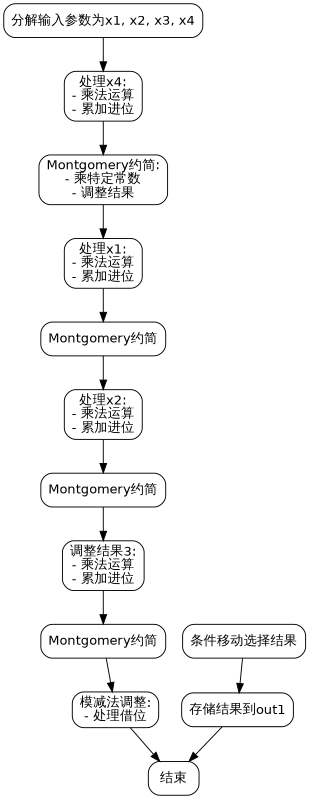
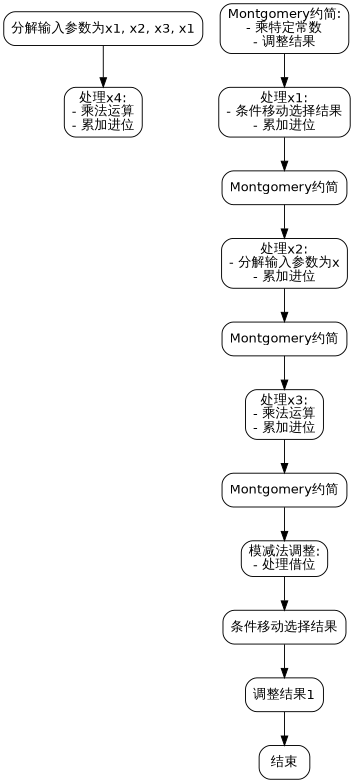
node "分解输入参数为x1, x2, x3, x4": label "分解输入参数为x1, x2, x3, x4" -> "分解输入参数为x1, x2, x3, x1"
edge "处理x4: - 乘法运算 - 累加进位" -> "Montgomery约简: - 乘特定常数 - 调整结果": removed
node "处理x1: - 乘法运算 - 累加进位": label "处理x1: - 乘法运算 - 累加进位" -> "处理x1: - 条件移动选择结果 - 累加进位"
node "处理x2: - 乘法运算 - 累加进位": label "处理x2: - 乘法运算 - 累加进位" -> "处理x2: - 分解输入参数为x - 累加进位"
node "调整结果3: - 乘法运算 - 累加进位": label "调整结果3: - 乘法运算 - 累加进位" -> "处理x3: - 乘法运算 - 累加进位"
node "存储结果到out1": label "存储结果到out1" -> "调整结果1"
edge "模减法调整: - 处理借位" -> "结束": now "模减法调整: - 处理借位" -> "条件移动选择结果"
